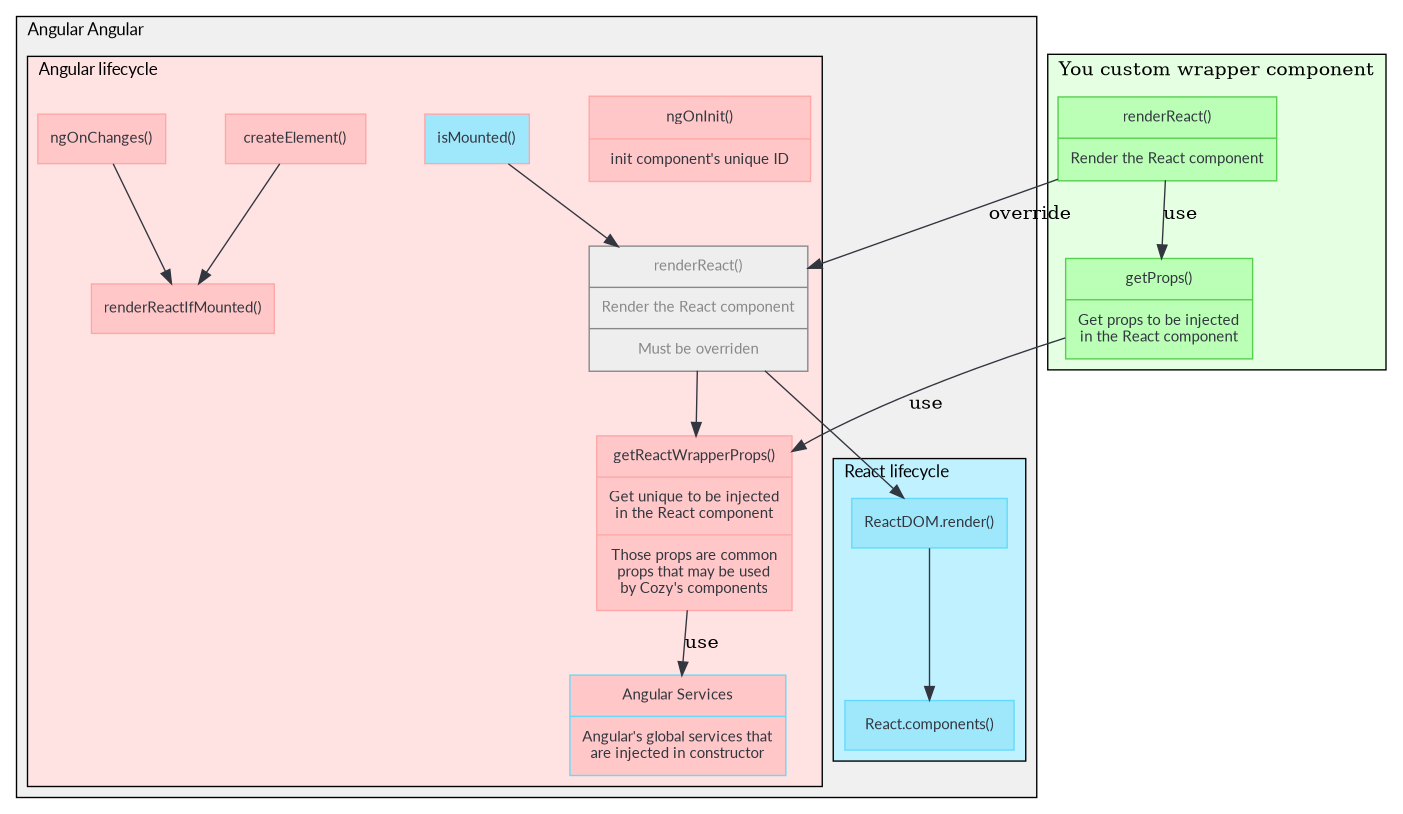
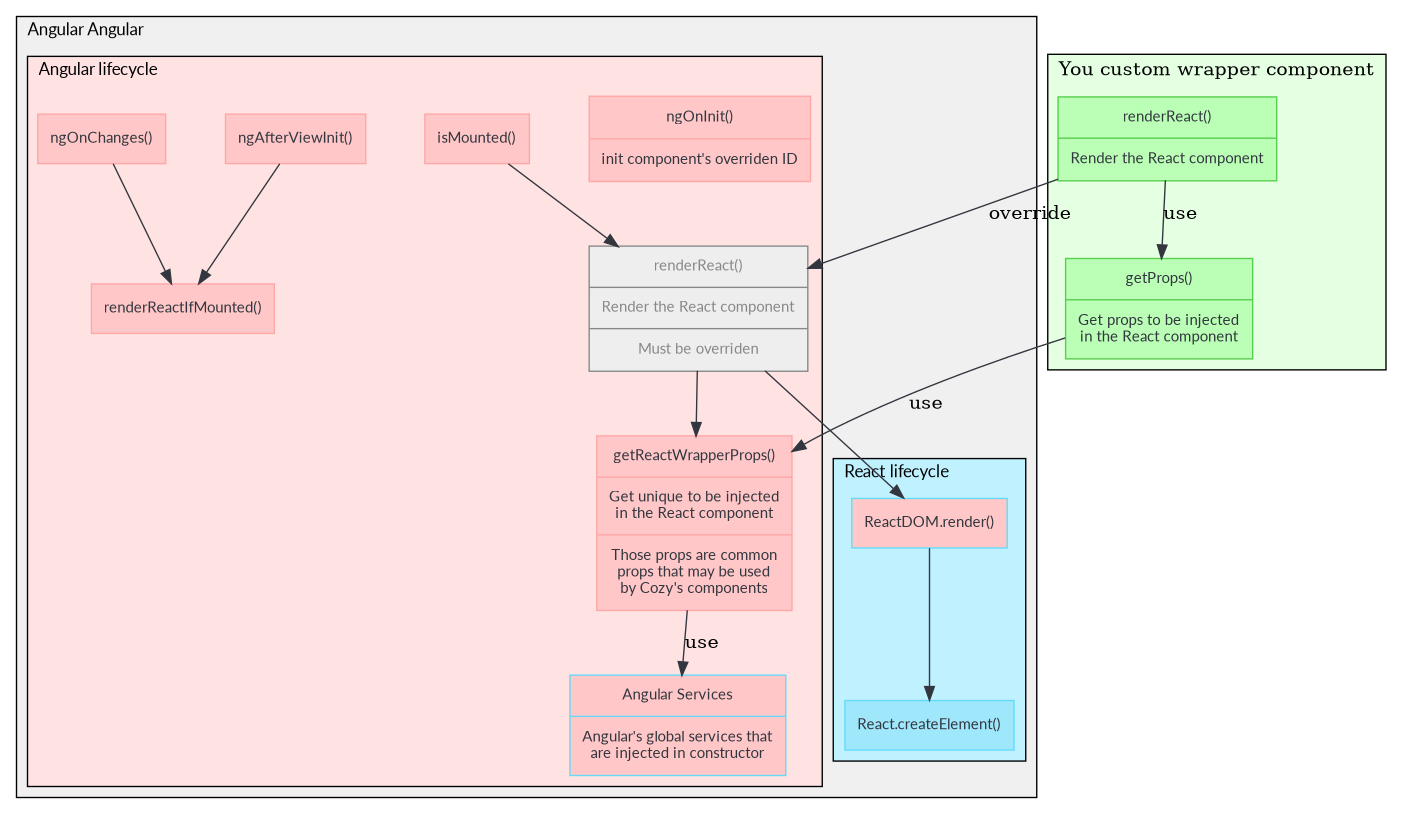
node "createElement()": label "createElement()" -> "ngAfterViewInit()"
node "isMounted()": fillcolor #9fe8fc -> #ffc7c7
node "ngOnInit()": text "init component's unique ID" -> "init component's overriden ID"
node "ReactDOM.render()": fillcolor #9fe8fc -> #ffc7c7
node "React.components()": label "React.components()" -> "React.createElement()"
